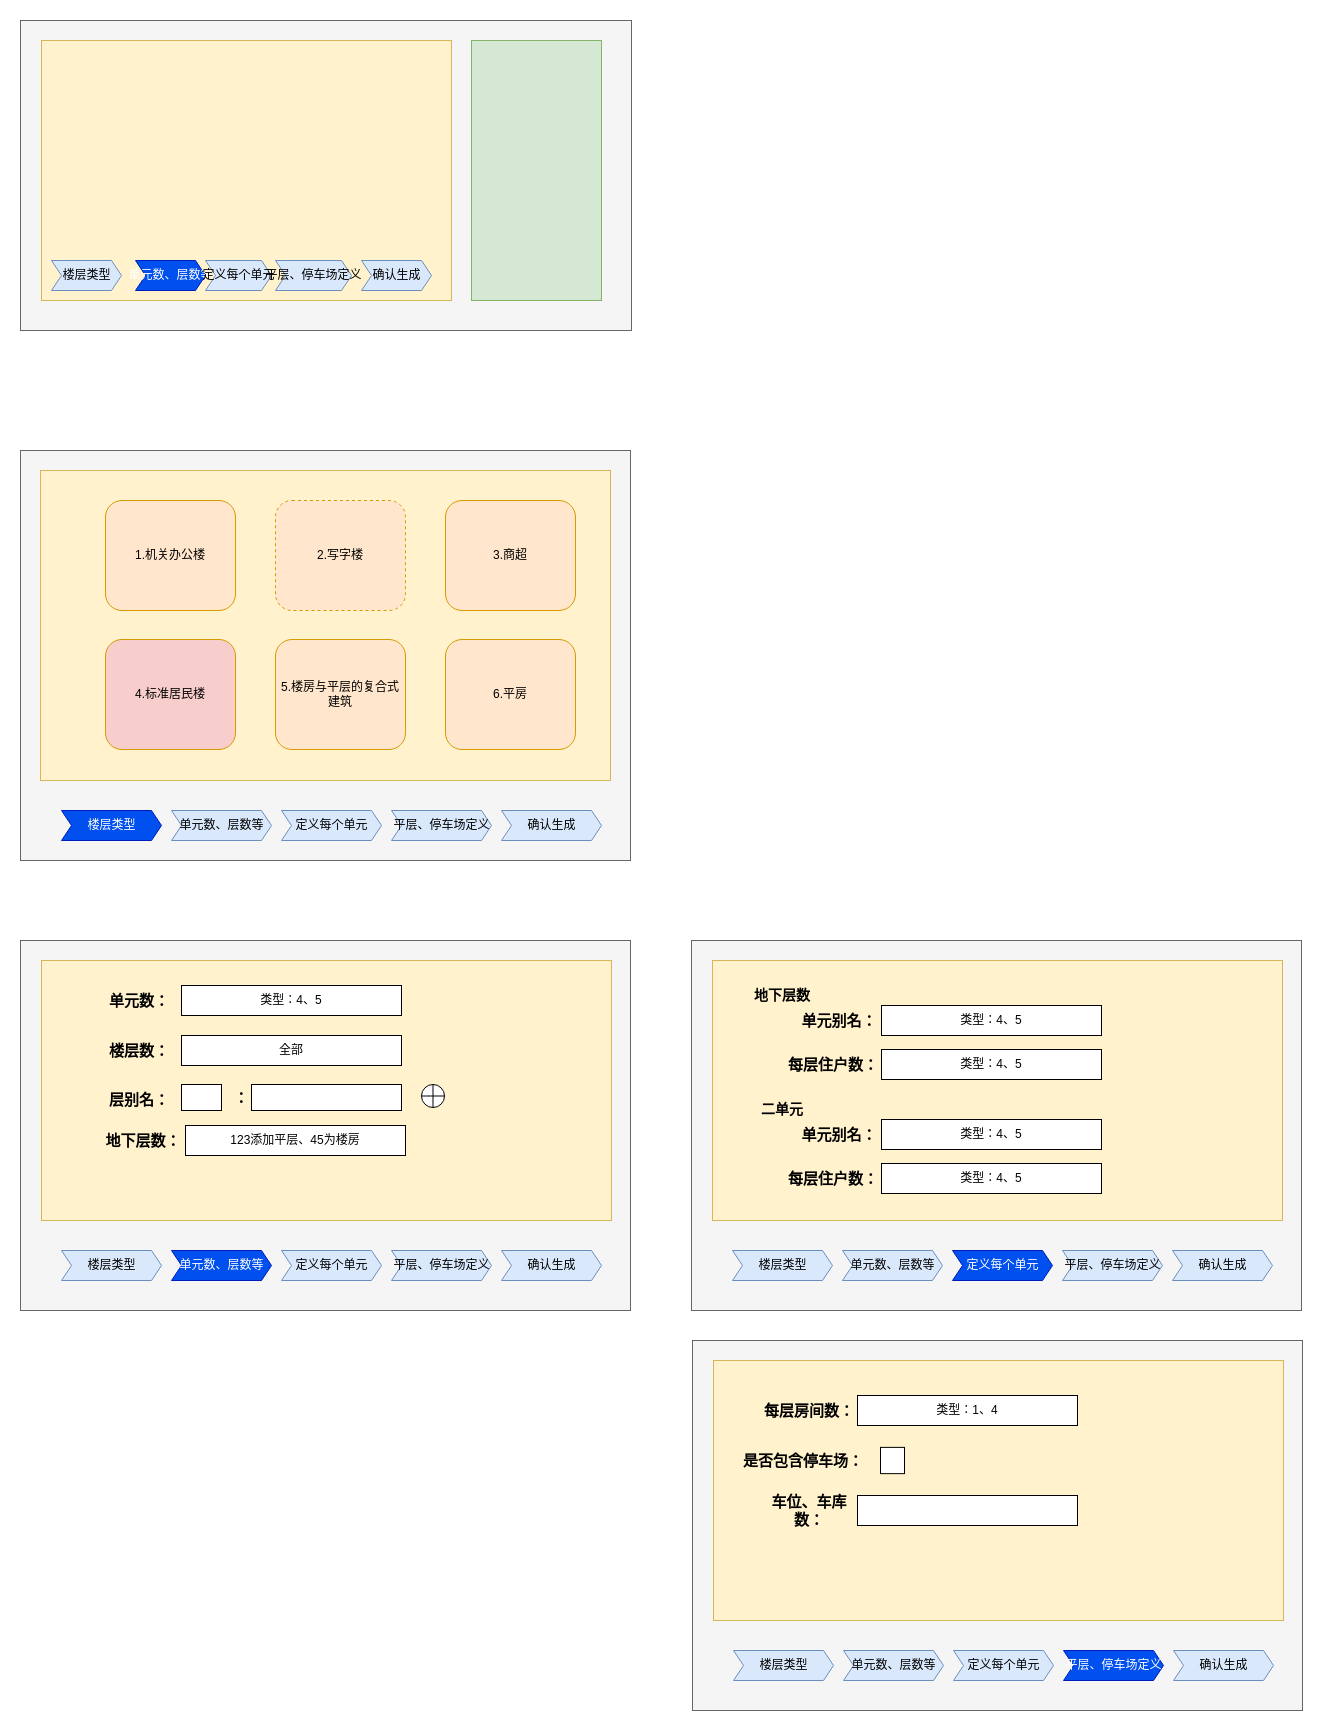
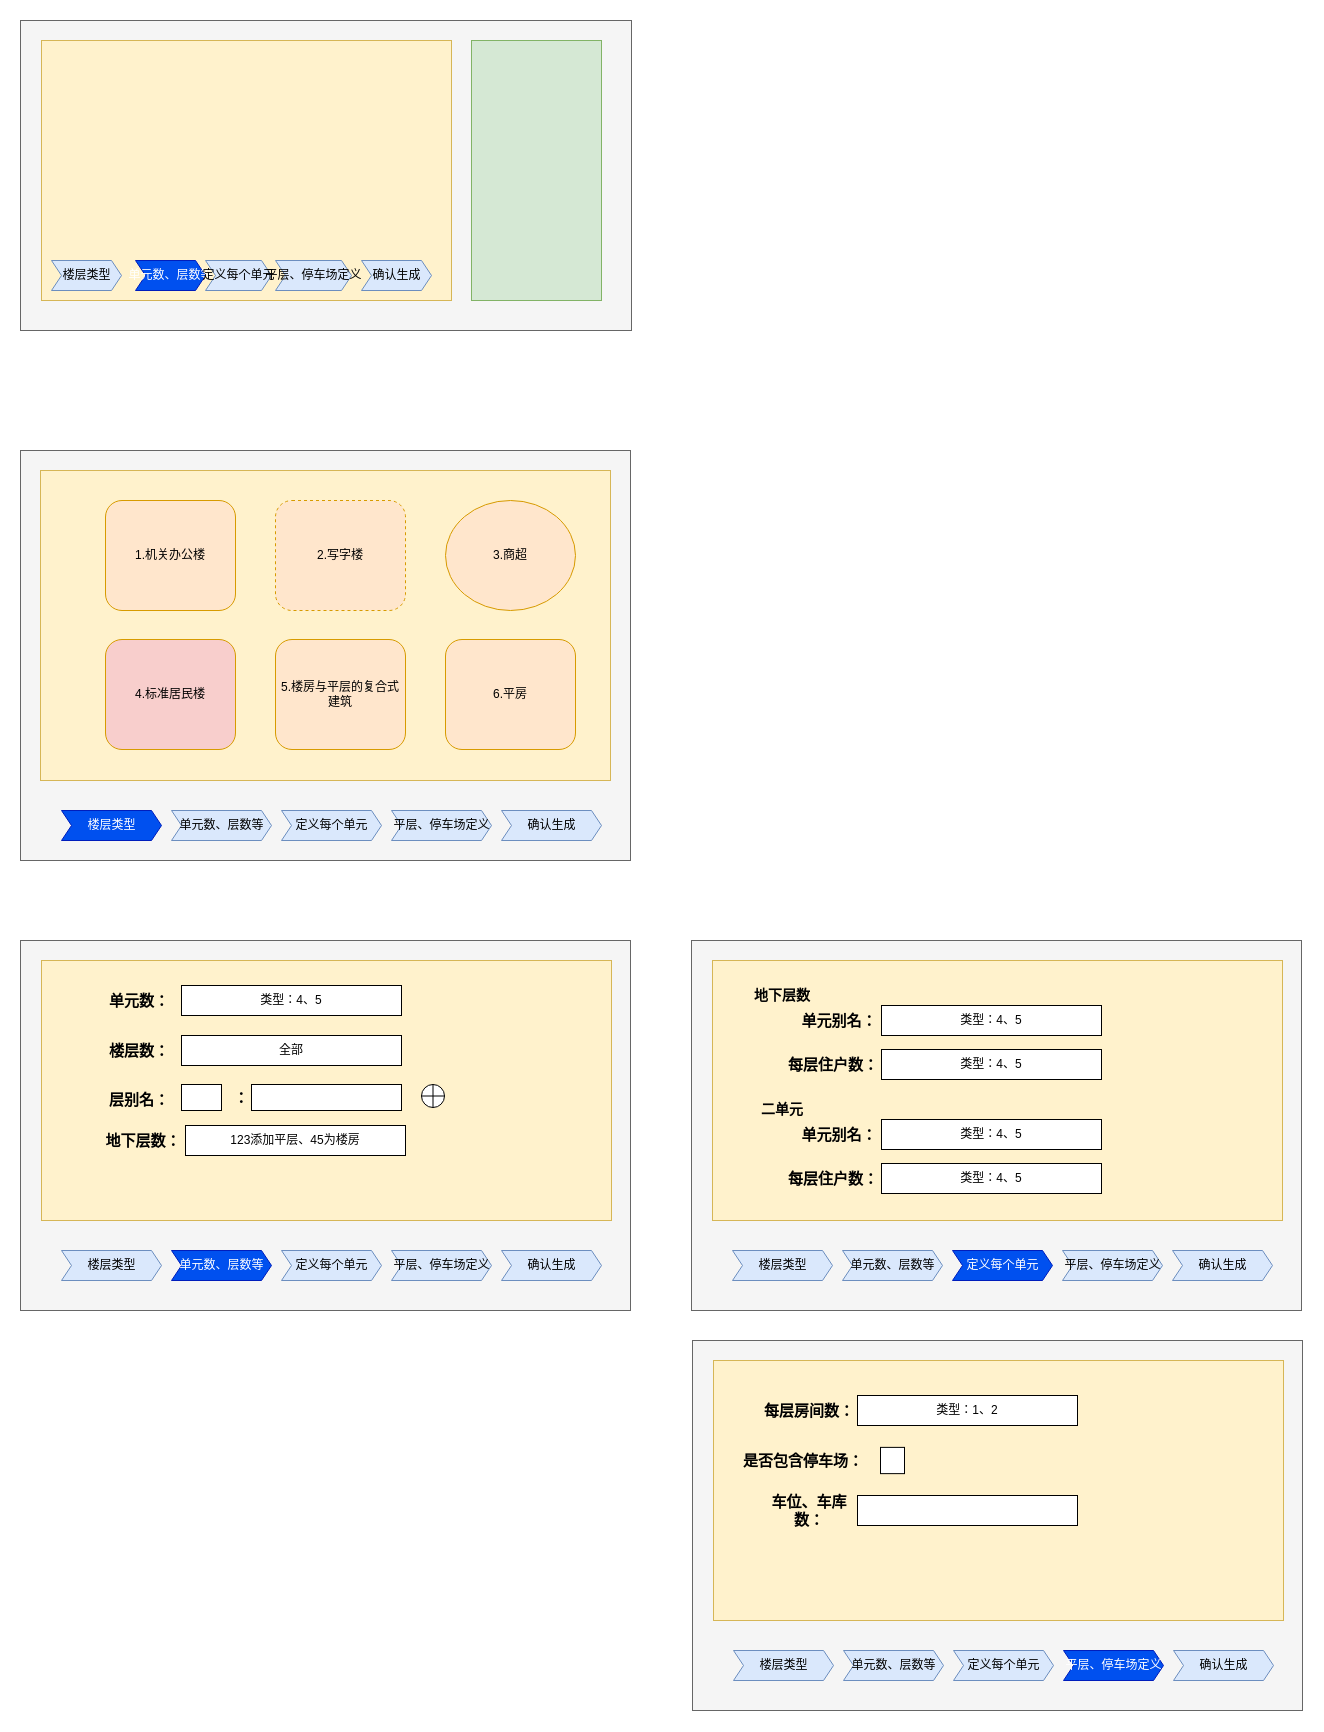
node "3.商超": shape rounded rectangle -> ellipse
node "类型：1、4": label "类型：1、4" -> "类型：1、2"
